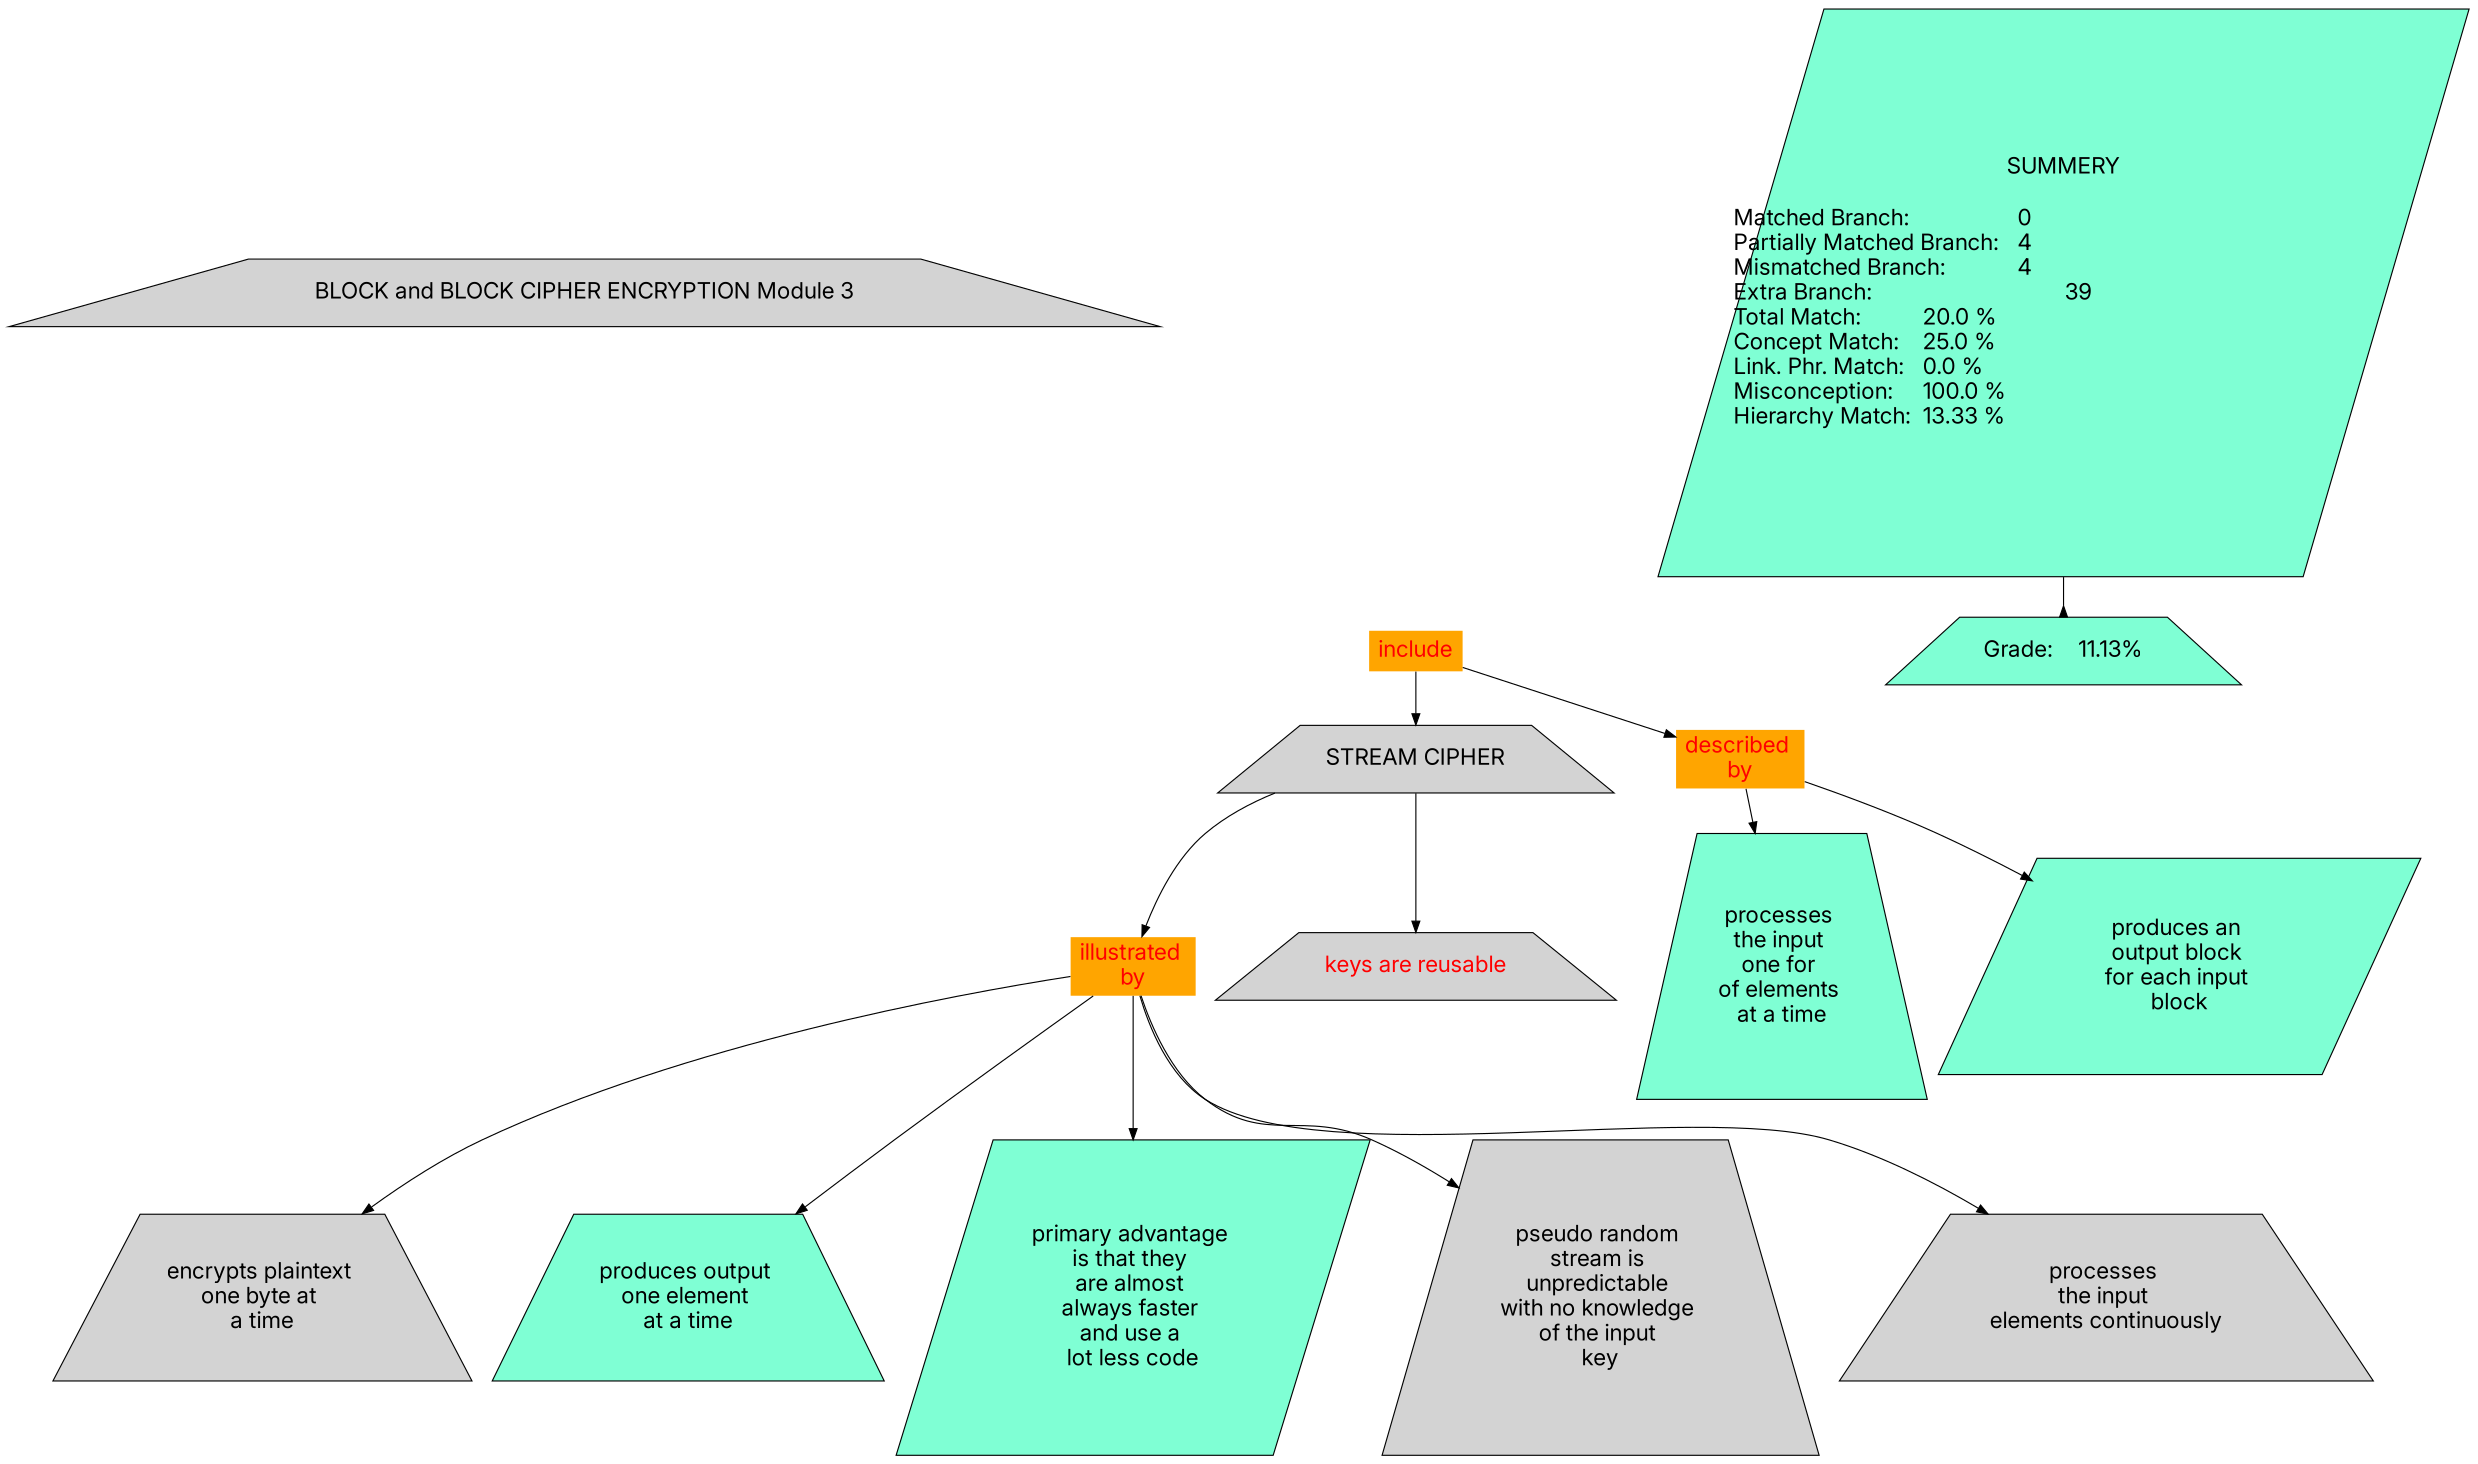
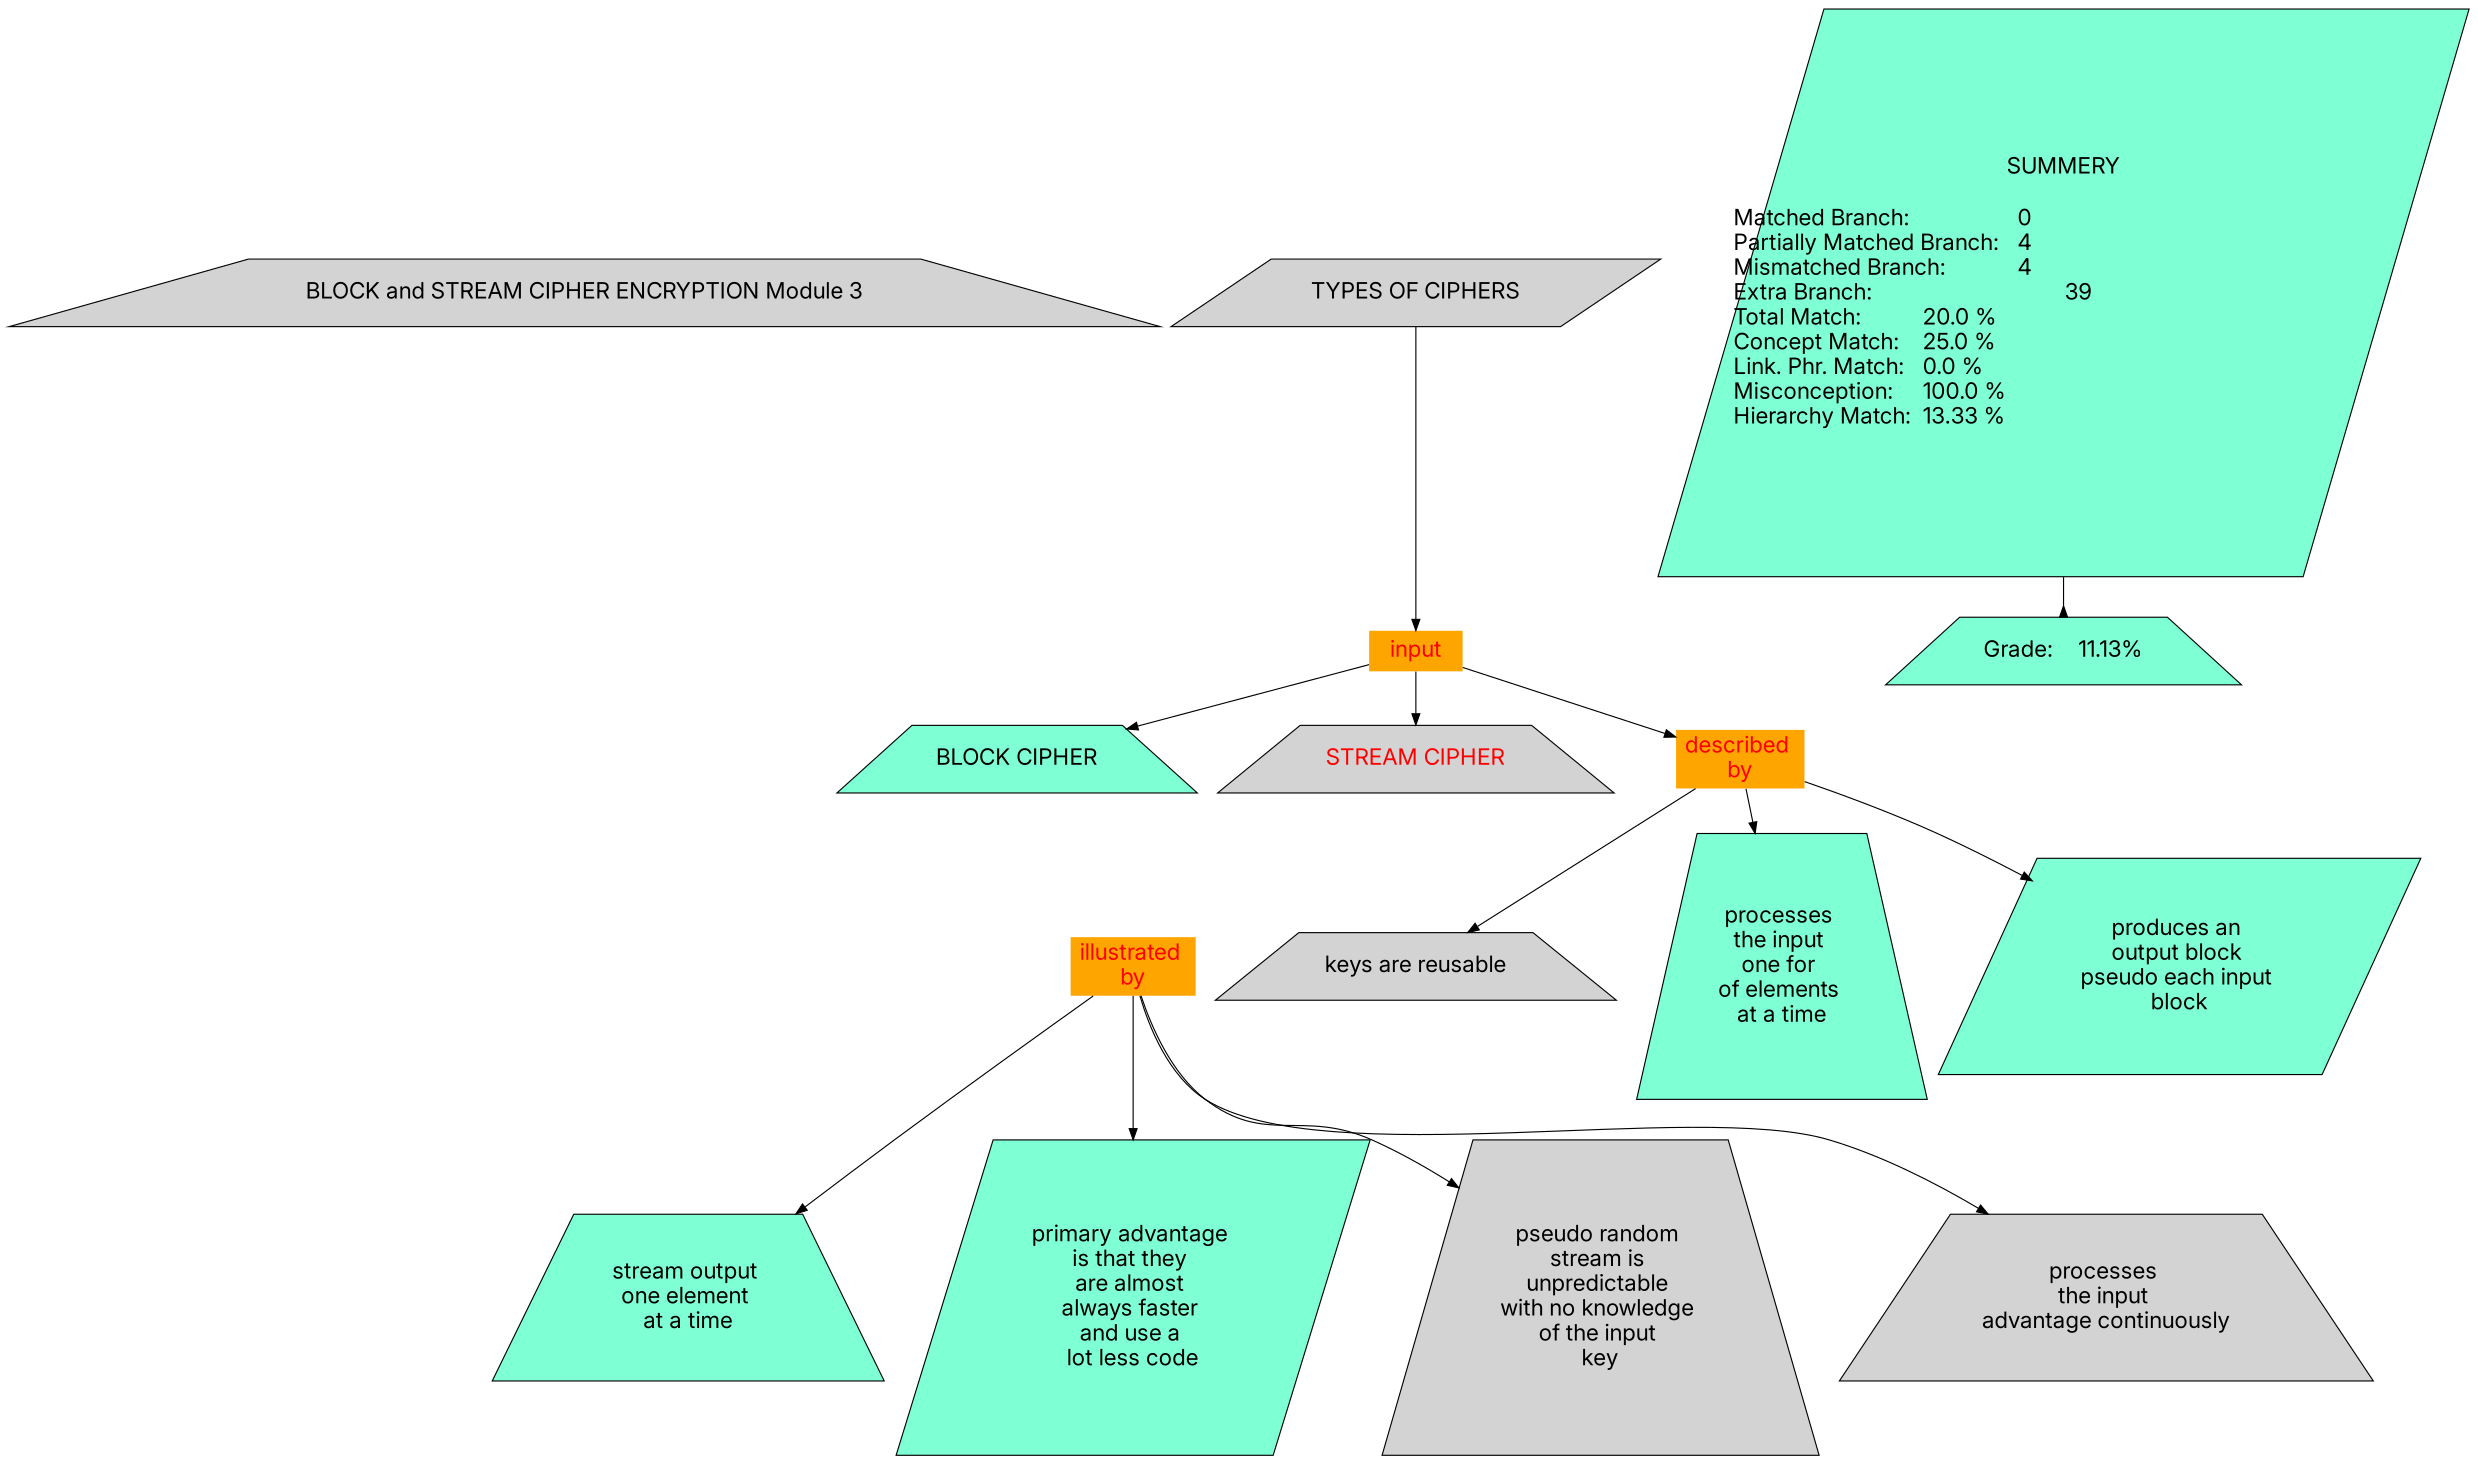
node "BLOCK and BLOCK CIPHER ENCRYPTION Module 3": label "BLOCK and BLOCK CIPHER ENCRYPTION Module 3" -> "BLOCK and STREAM CIPHER ENCRYPTION Module 3"
node "TYPES OF CIPHERS": added
node "include": label "include" -> "input"
node "BLOCK CIPHER": added
node "STREAM CIPHER": fontcolor black -> red
edge "STREAM CIPHER" -> "illustrated by": removed
edge "STREAM CIPHER" -> "keys are reusable": now "described by" -> "keys are reusable"
node "keys are reusable": fontcolor red -> black
node "produces an output block for each input block": label "produces an output block for each input block" -> "produces an output block pseudo each input block"
node "encrypts plaintext one byte at a time": removed
node "produces output one element at a time": label "produces output one element at a time" -> "stream output one element at a time"
node "processes the input elements continuously": label "processes the input elements continuously" -> "processes the input advantage continuously"
